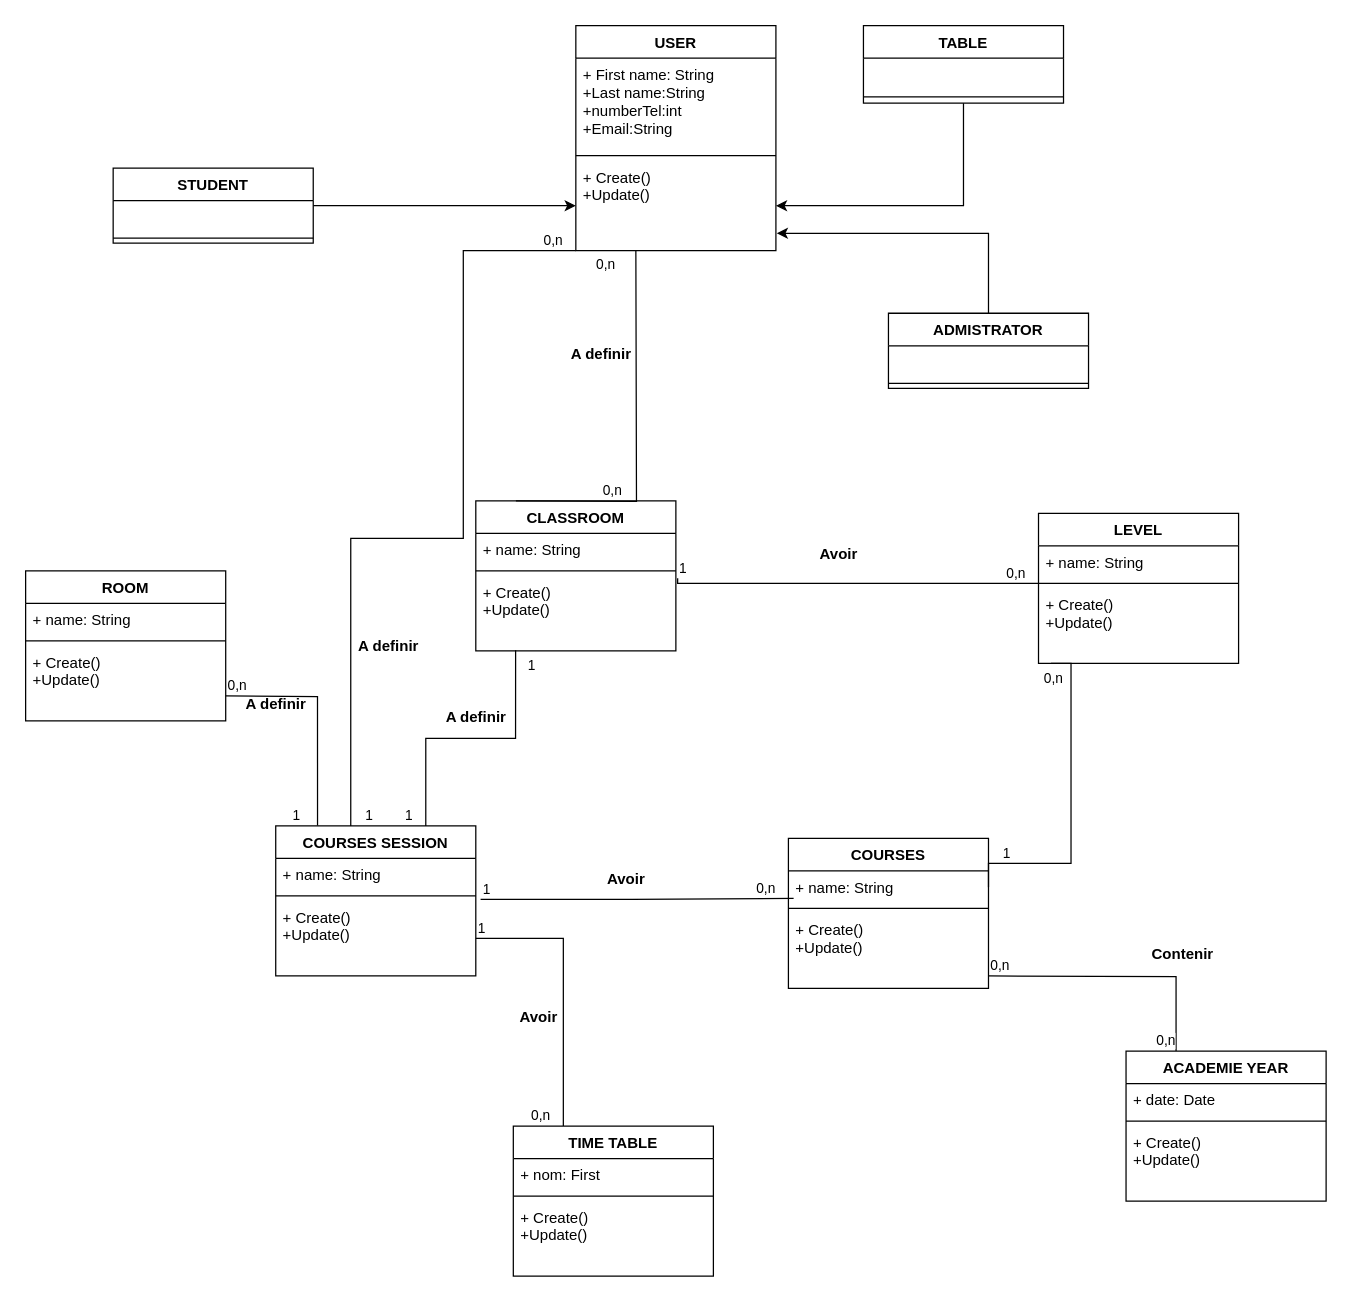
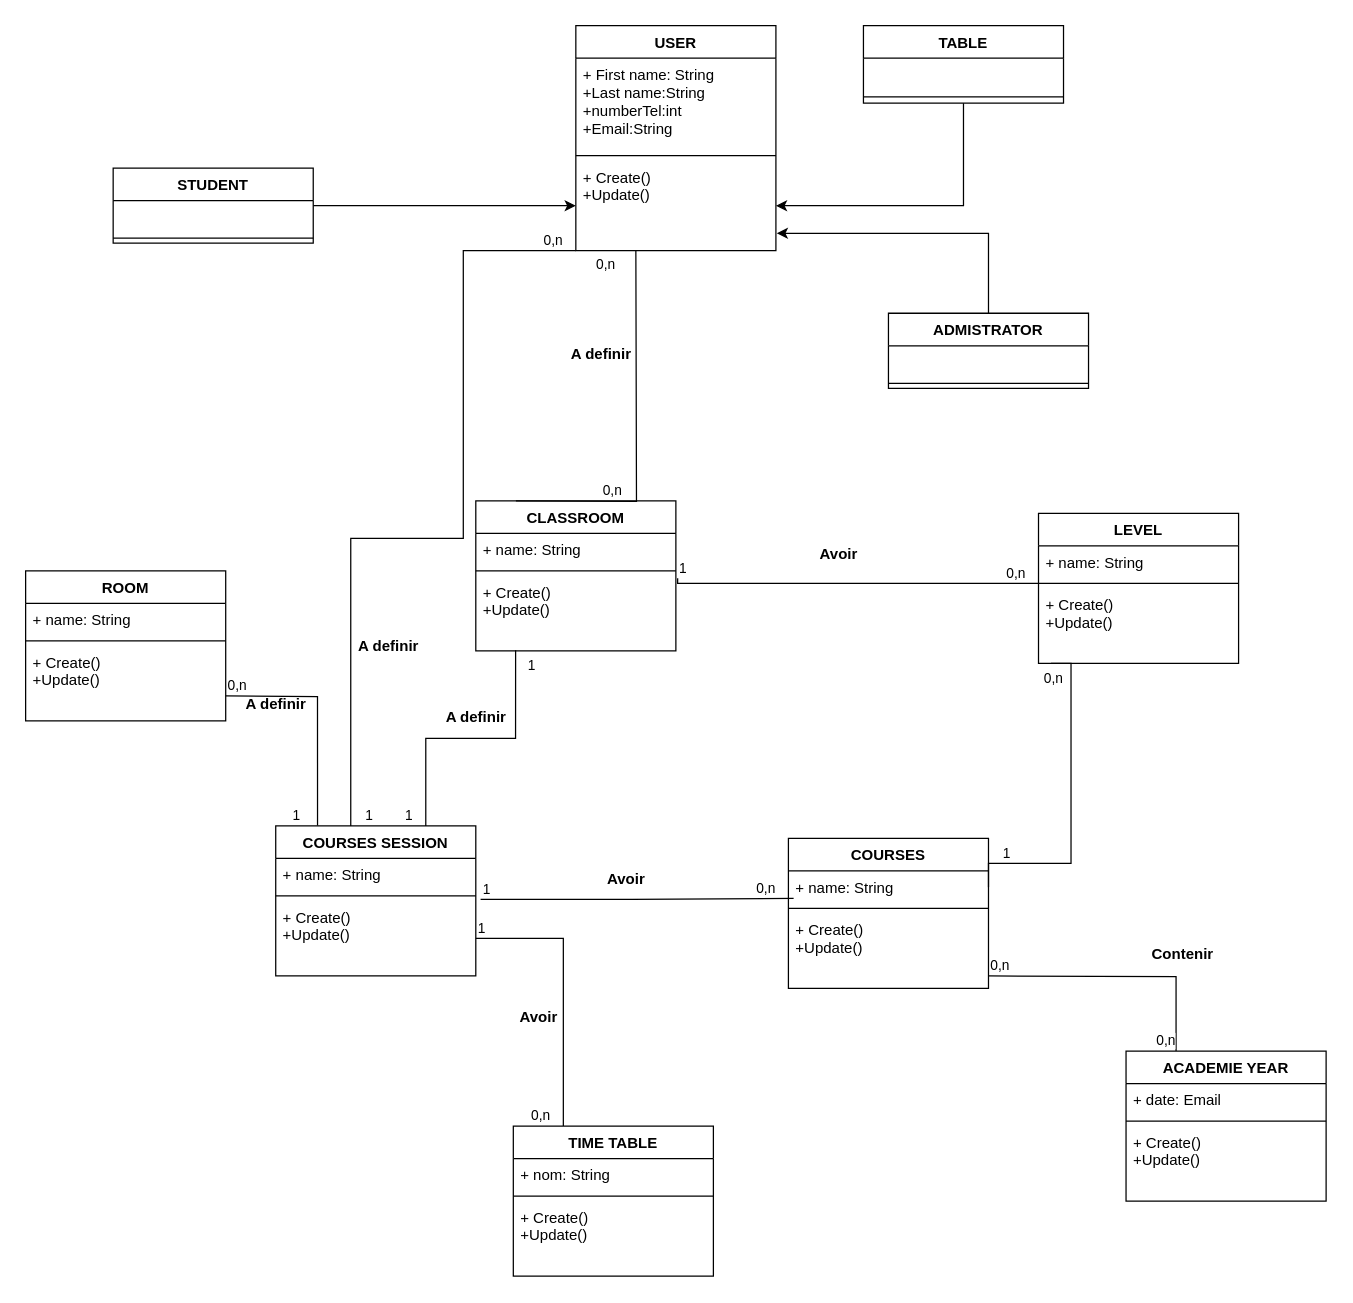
node "+ date: Date": label "+ date: Date" -> "+ date: Email"
node "+ nom: First": label "+ nom: First" -> "+ nom: String"
